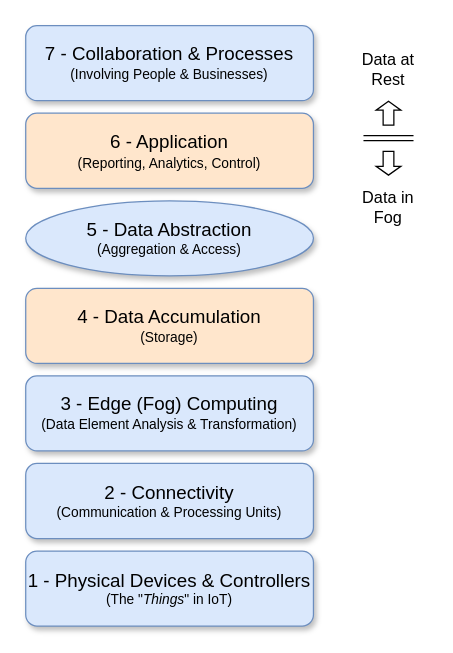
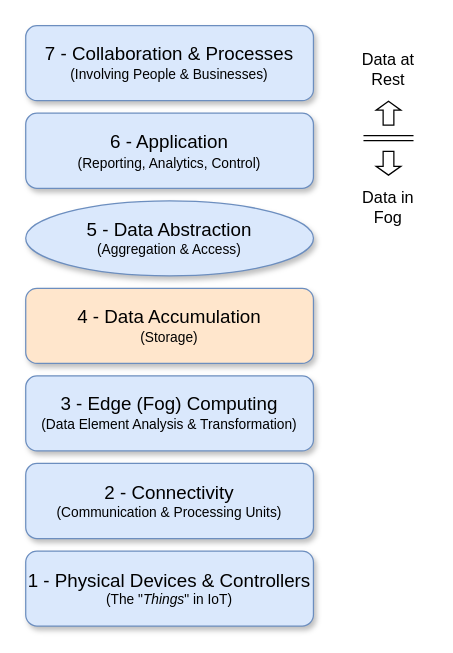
node "6 - Application (Reporting, Analytics, Control)": fillcolor #ffe6cc -> #dae8fc
